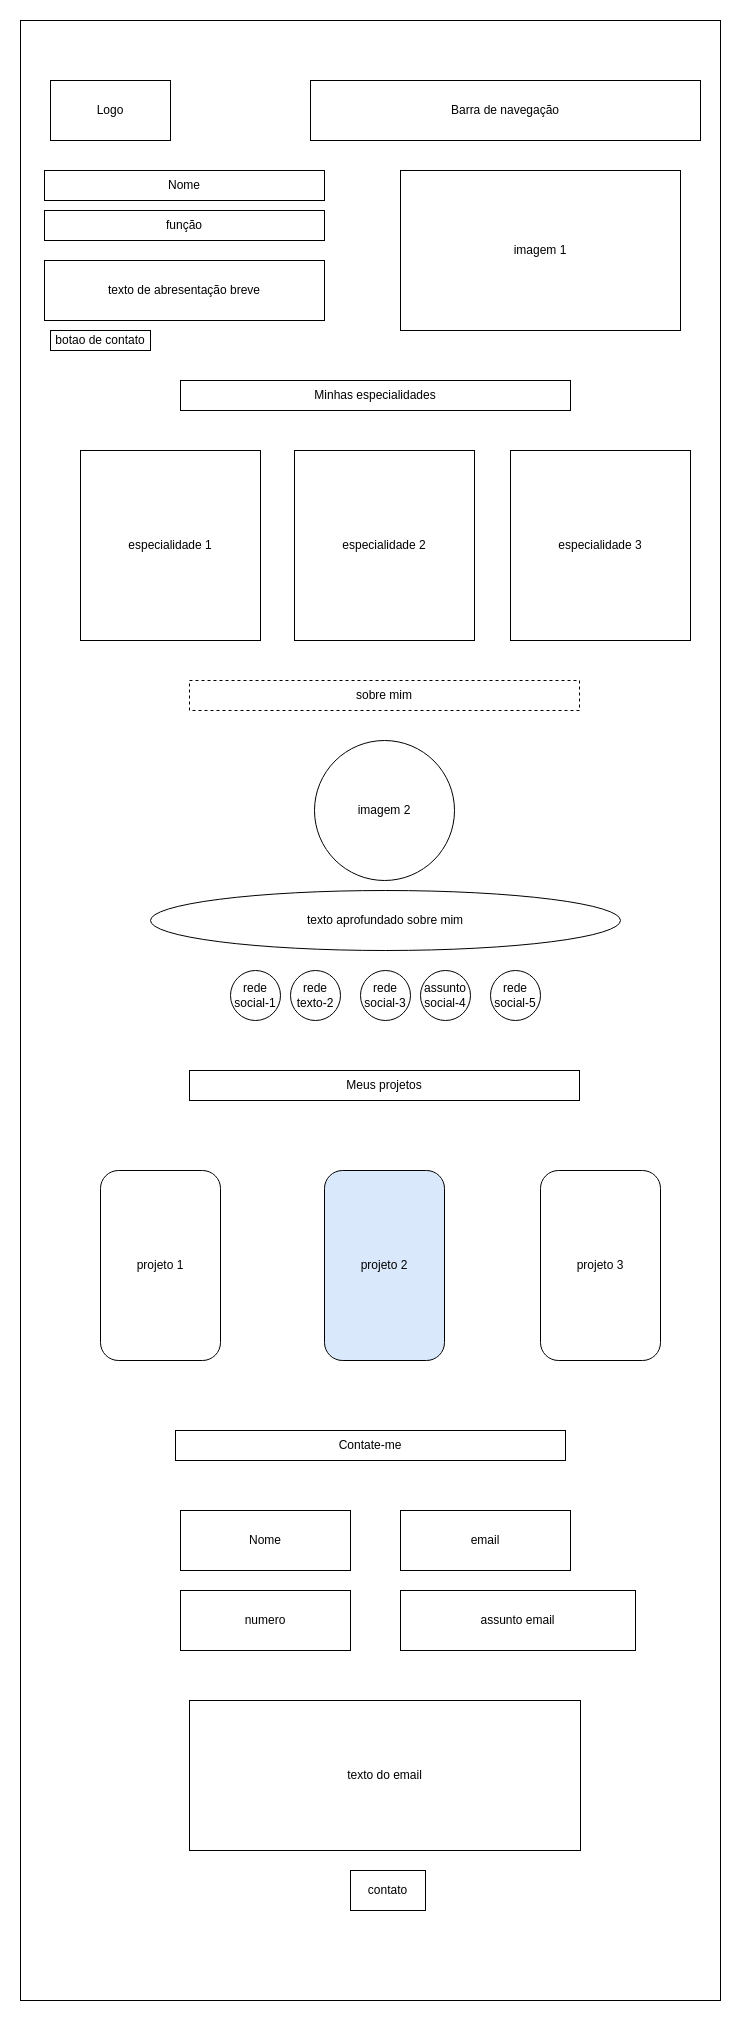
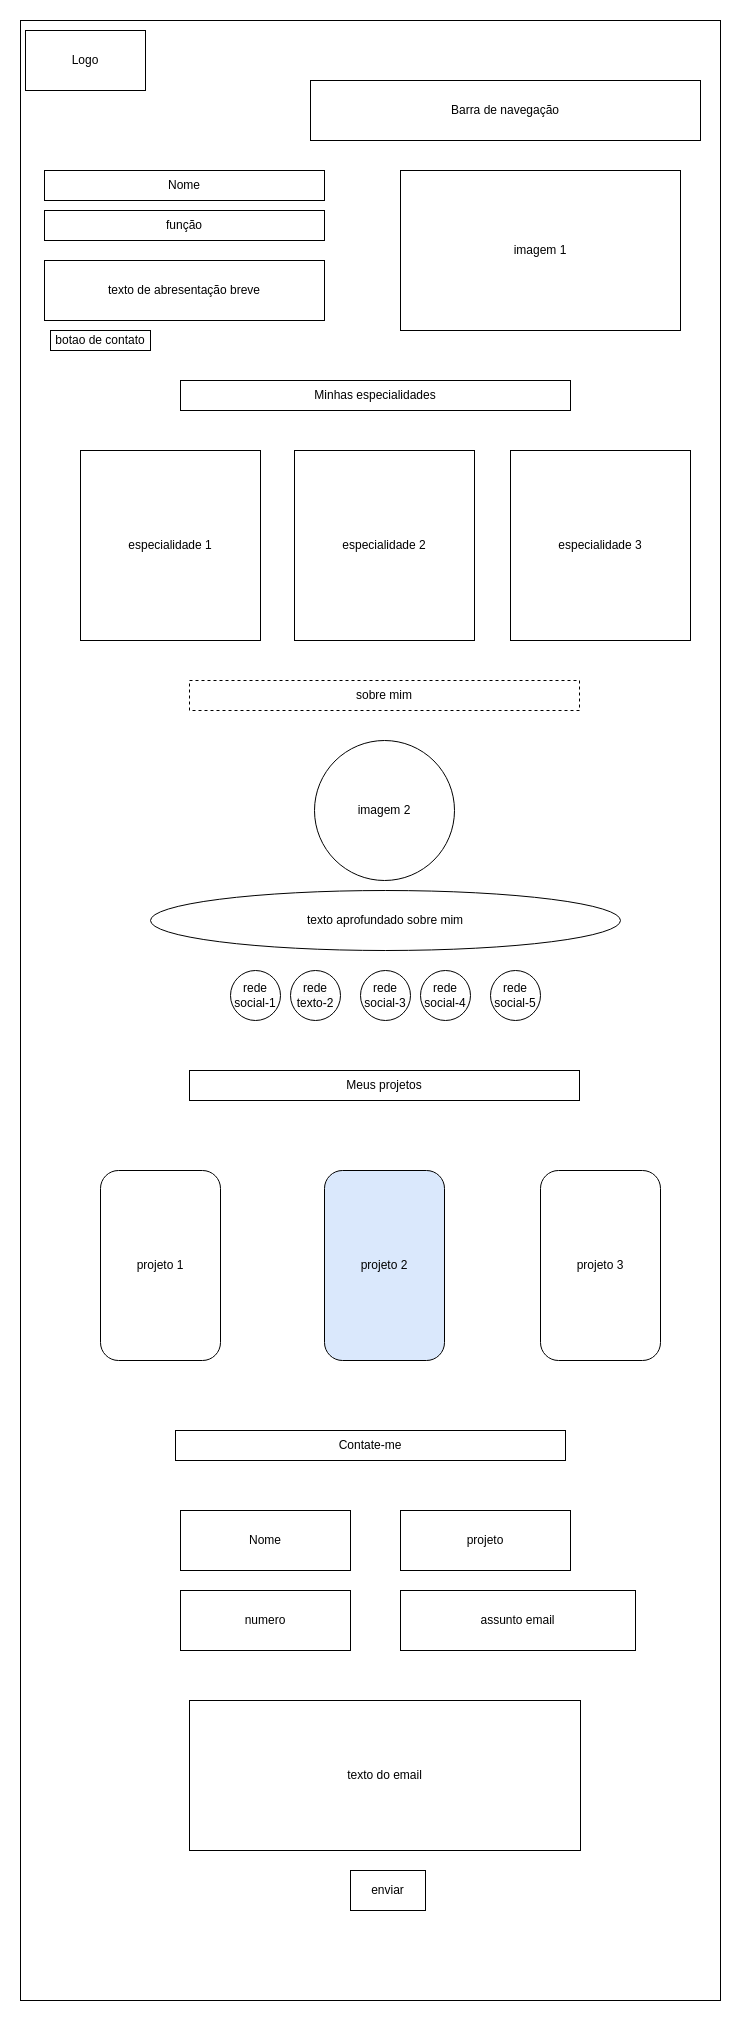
node "Logo": moved (111, 111) -> (86, 61)
node "assunto social-4": label "assunto social-4" -> "rede social-4"
node "email": label "email" -> "projeto"
node "contato": label "contato" -> "enviar"
